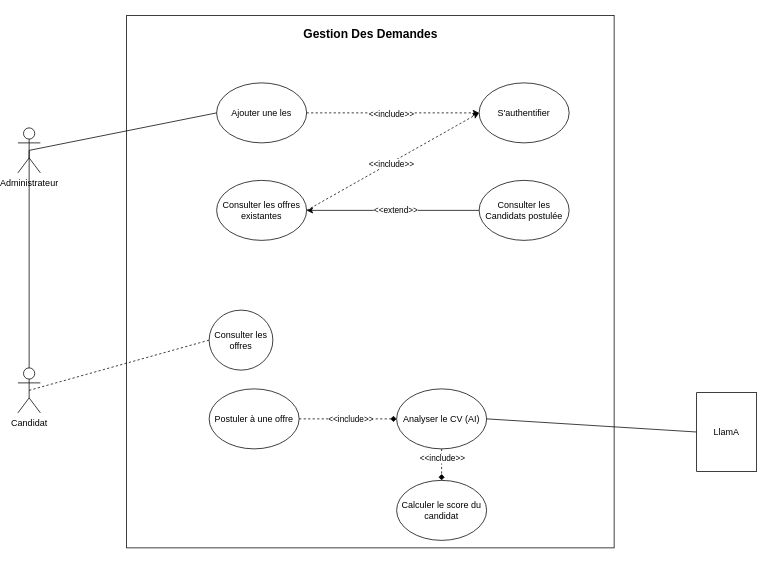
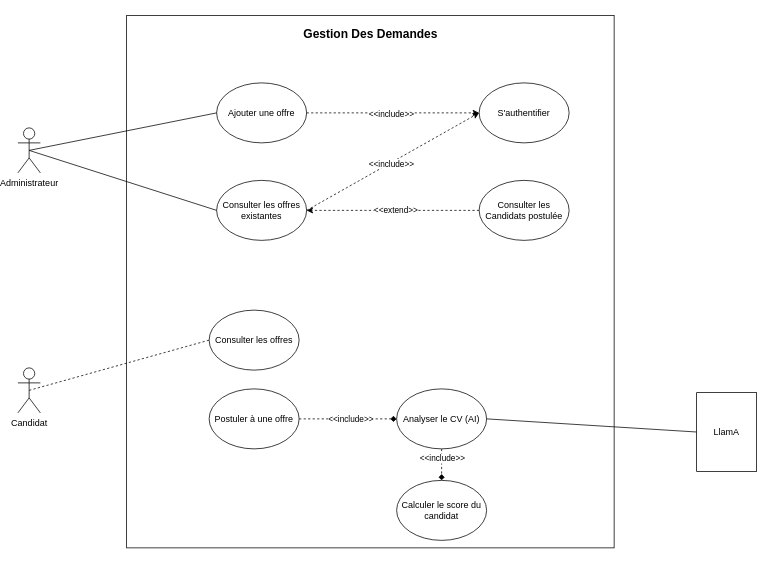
node "Ajouter une les": label "Ajouter une les" -> "Ajouter une offre"
edge "Consulter les Candidats postulée" -> "Consulter les offres existantes": style solid -> dashed
edge "Administrateur" -- "Candidat": now "Administrateur" -- "Consulter les offres existantes"
node "Consulter les offres": size 64x60 -> 90x60
